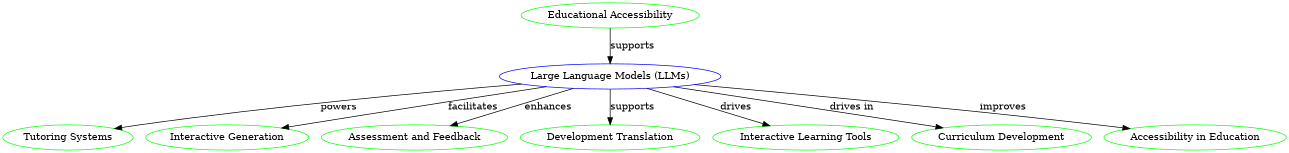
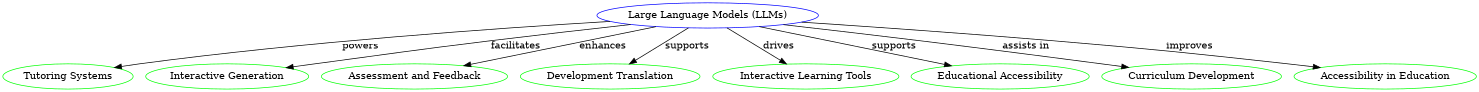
edge "Educational Accessibility" -> "Large Language Models (LLMs)": reversed
edge "Large Language Models (LLMs)" -> "Curriculum Development": label "drives in" -> "assists in"
